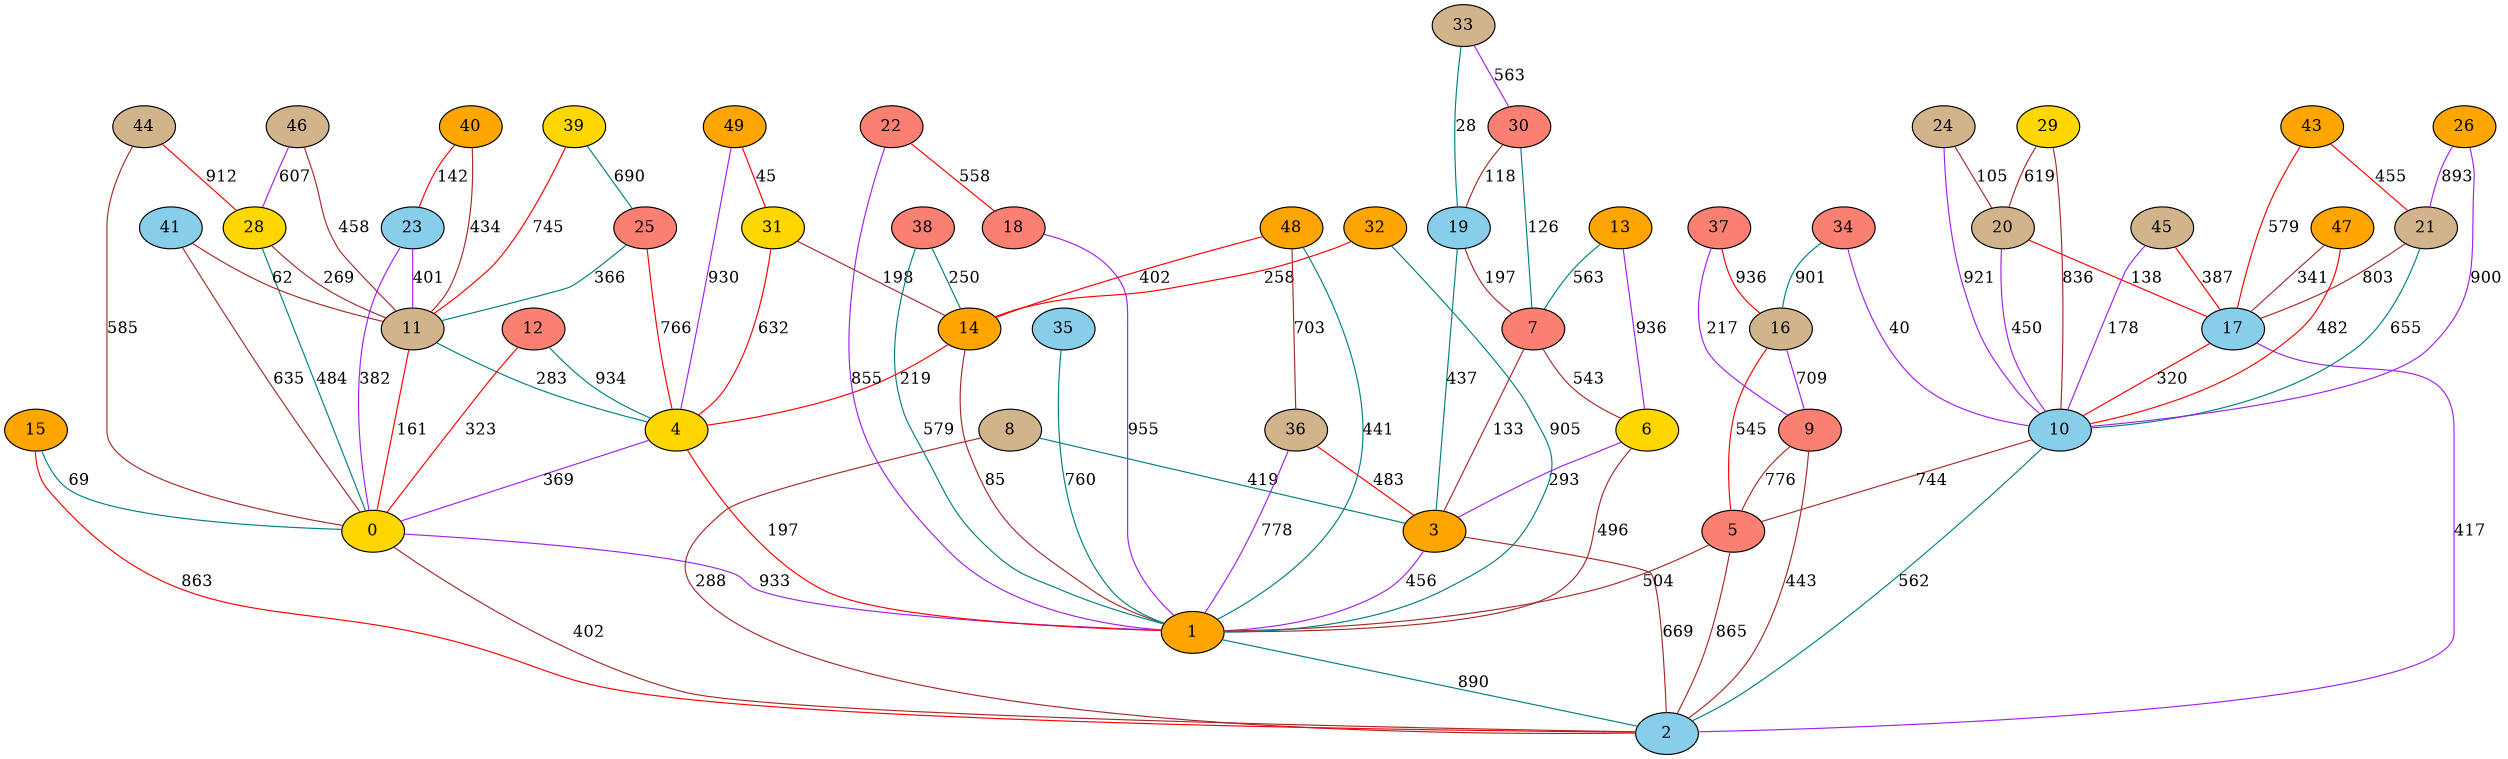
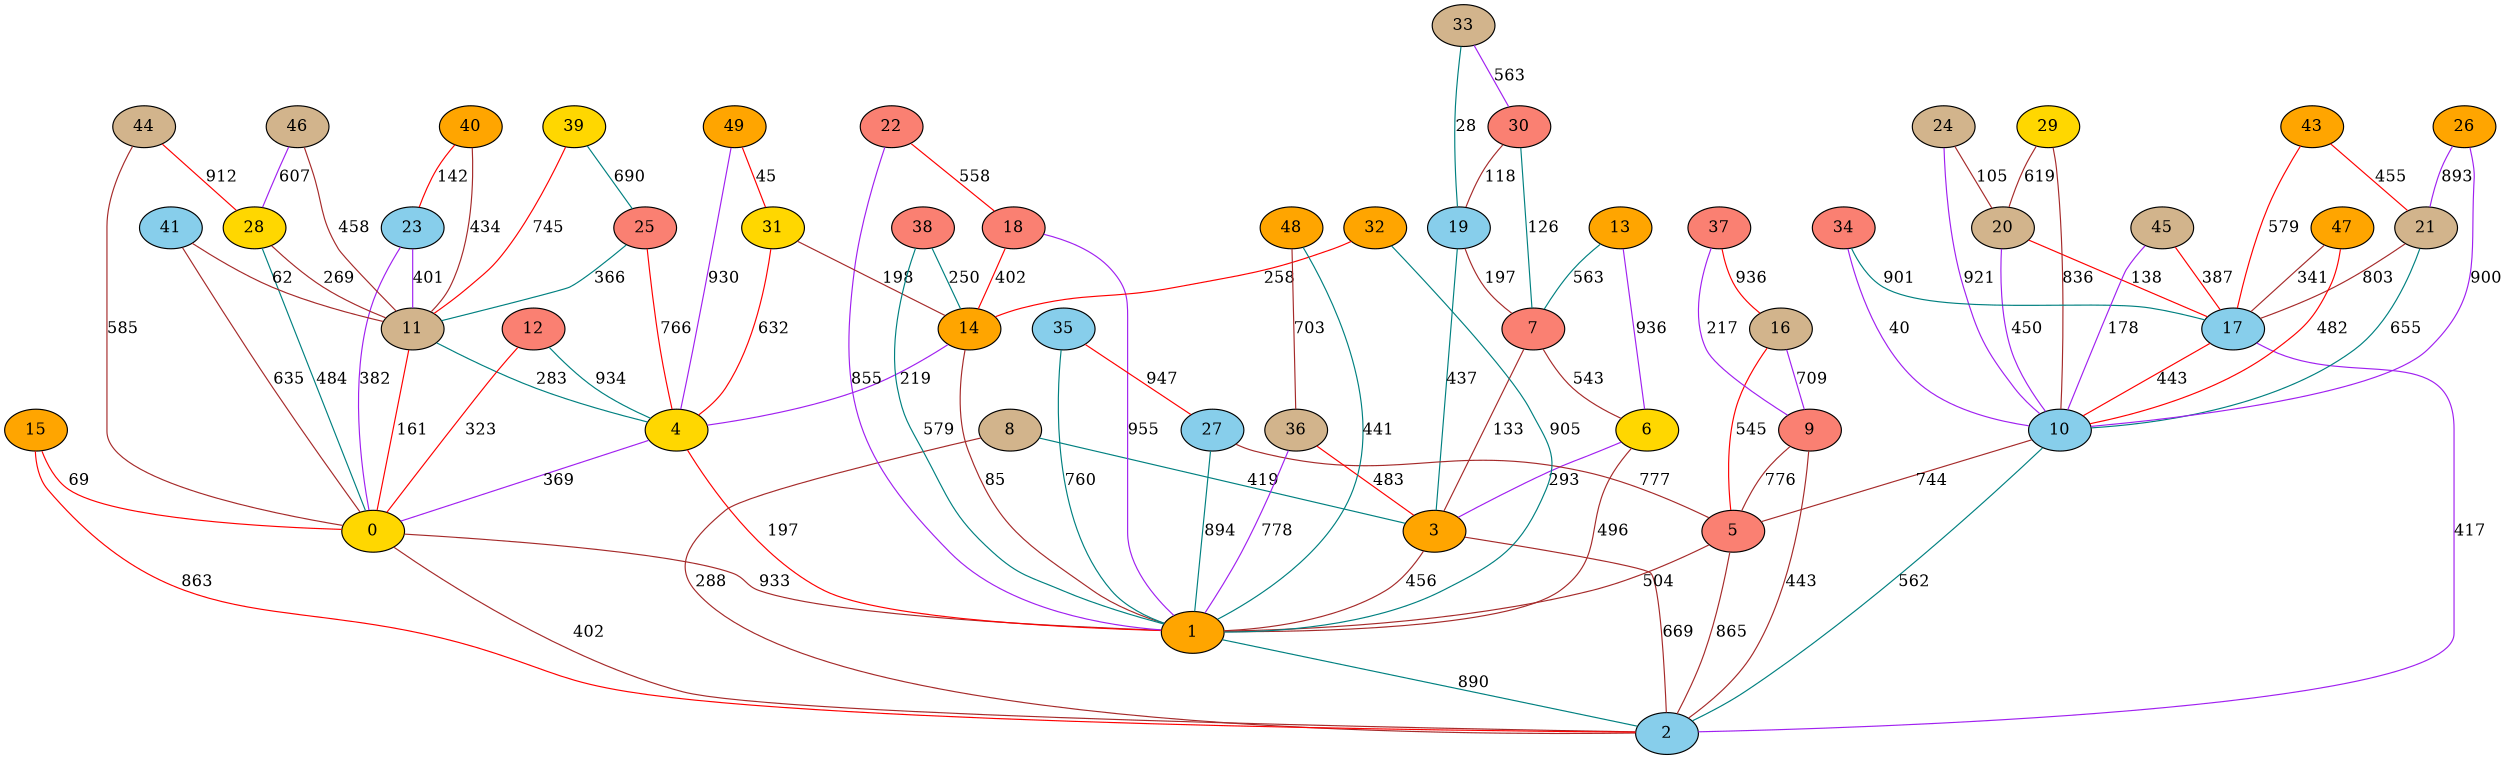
edge "34" -- "16": now "34" -- "17"
edge "48" -- "14": now "18" -- "14"
edge "17" -- "10": label "320" -> "443"
edge "14" -- "4": color red -> purple
node "27": added
edge "15" -- "0": color teal -> red
edge "0" -- "1": color purple -> brown
edge "3" -- "1": color purple -> brown
